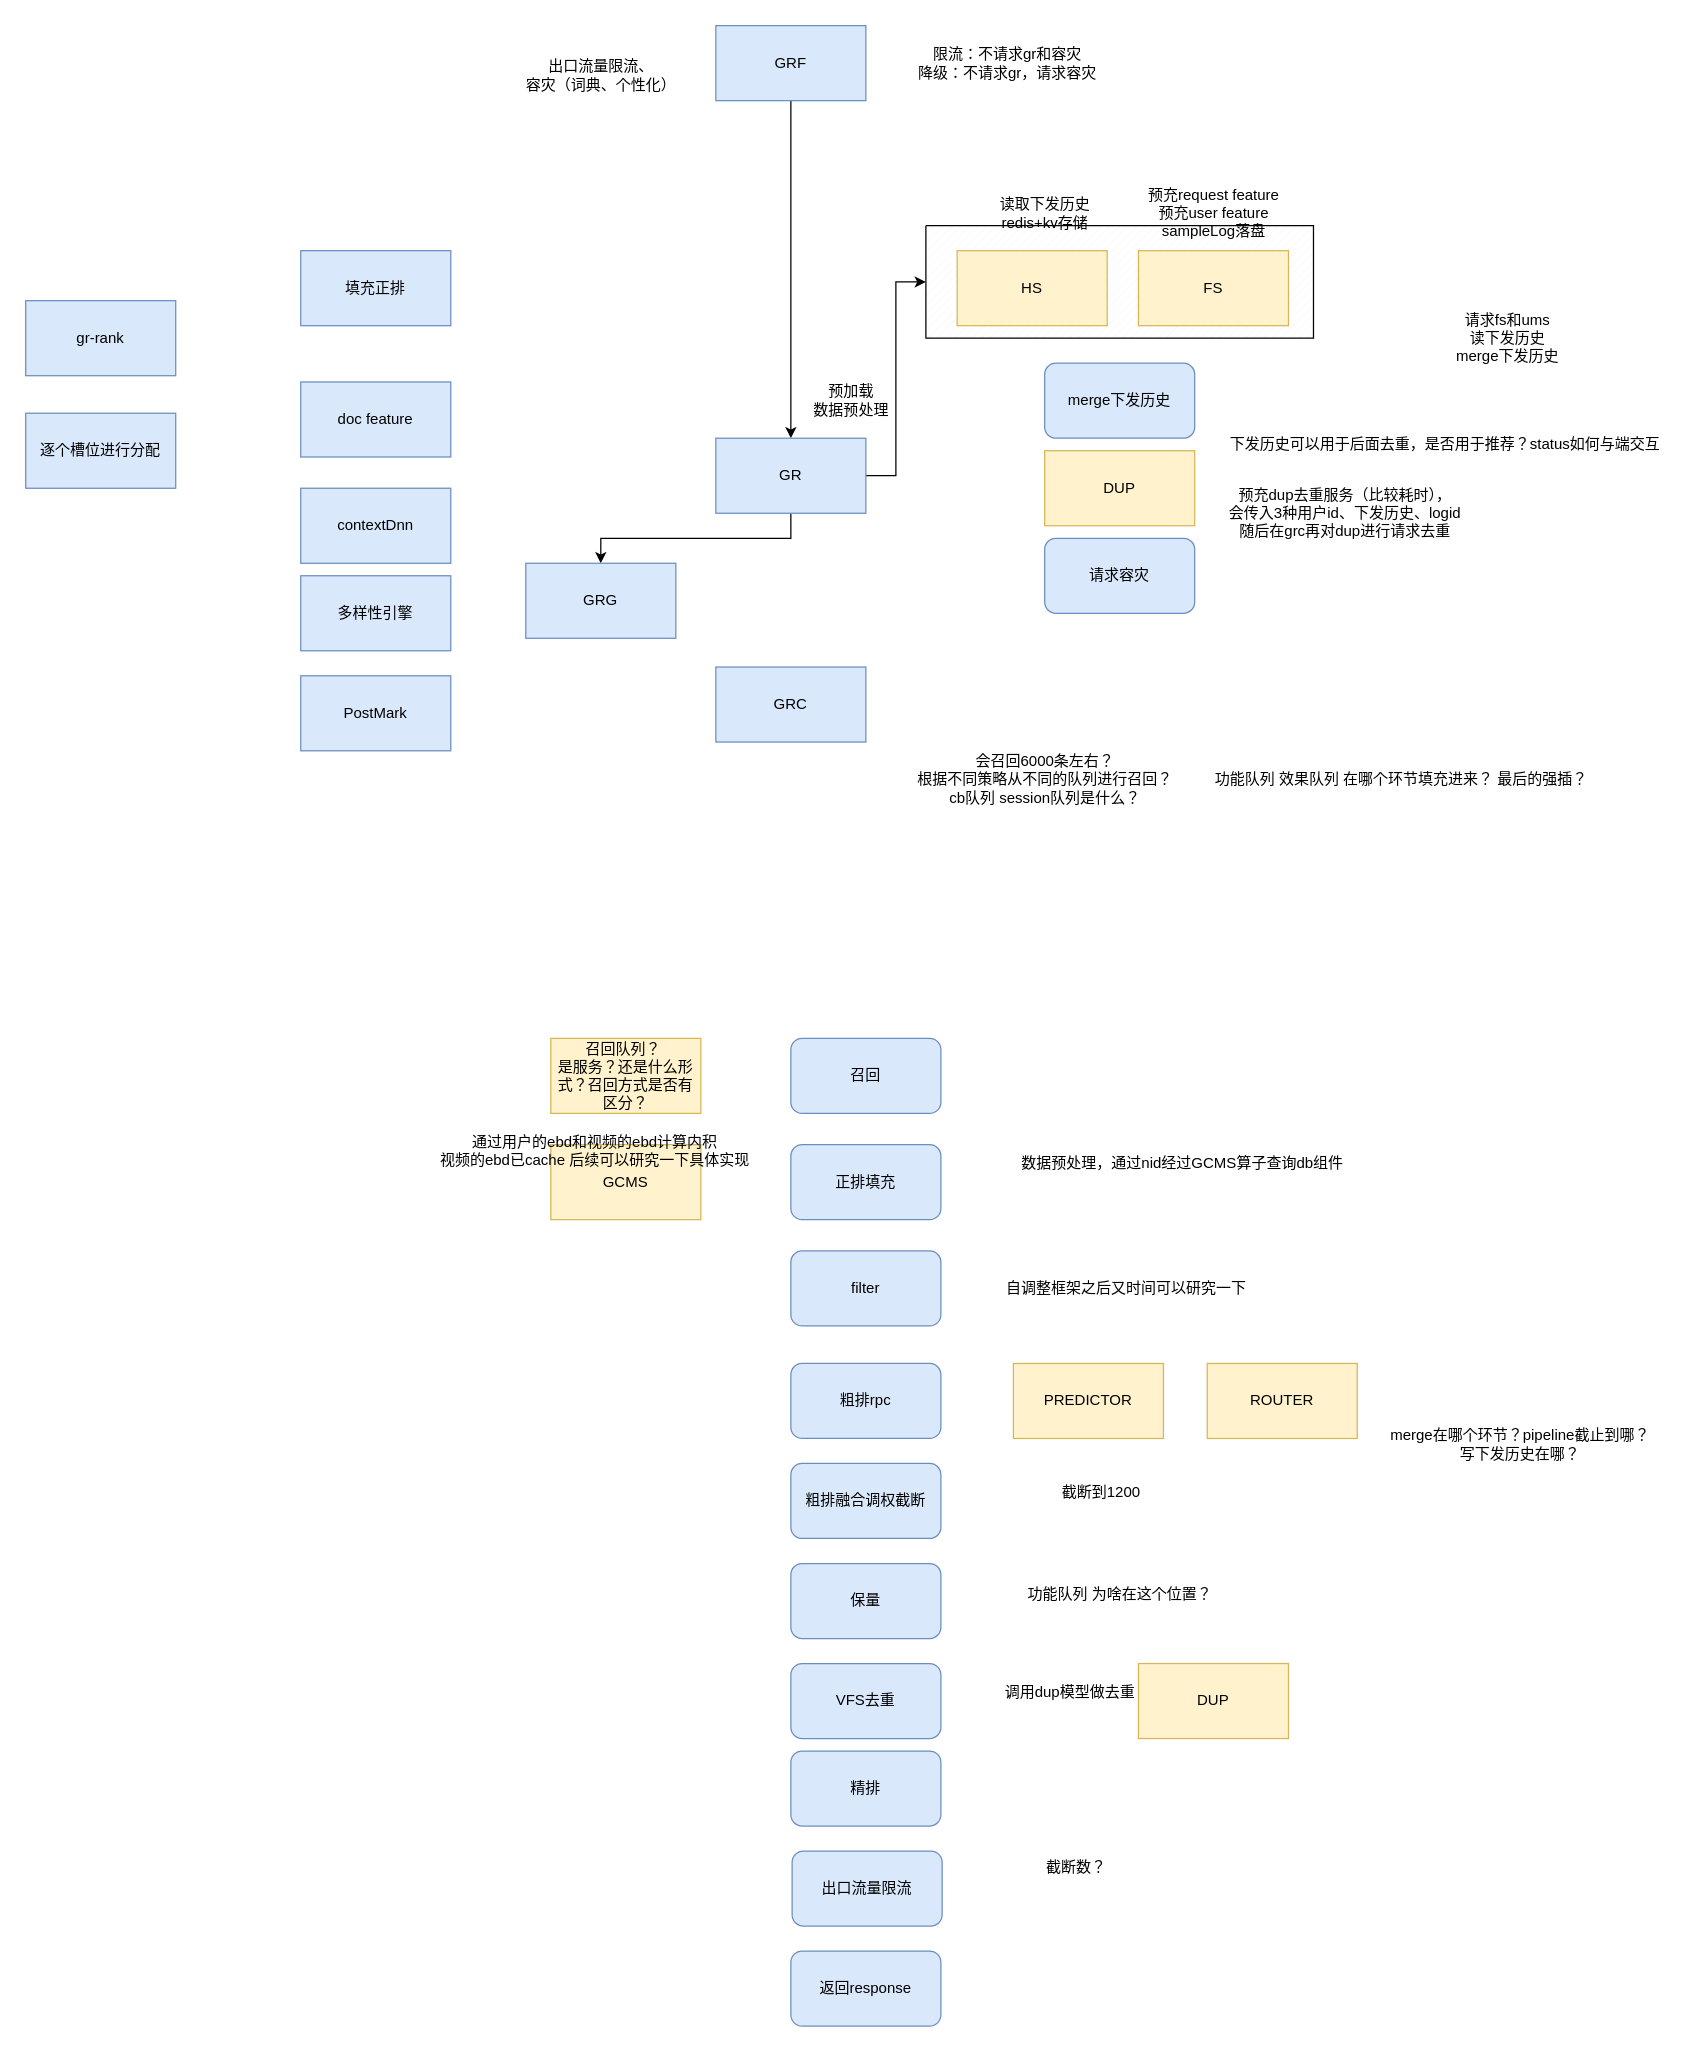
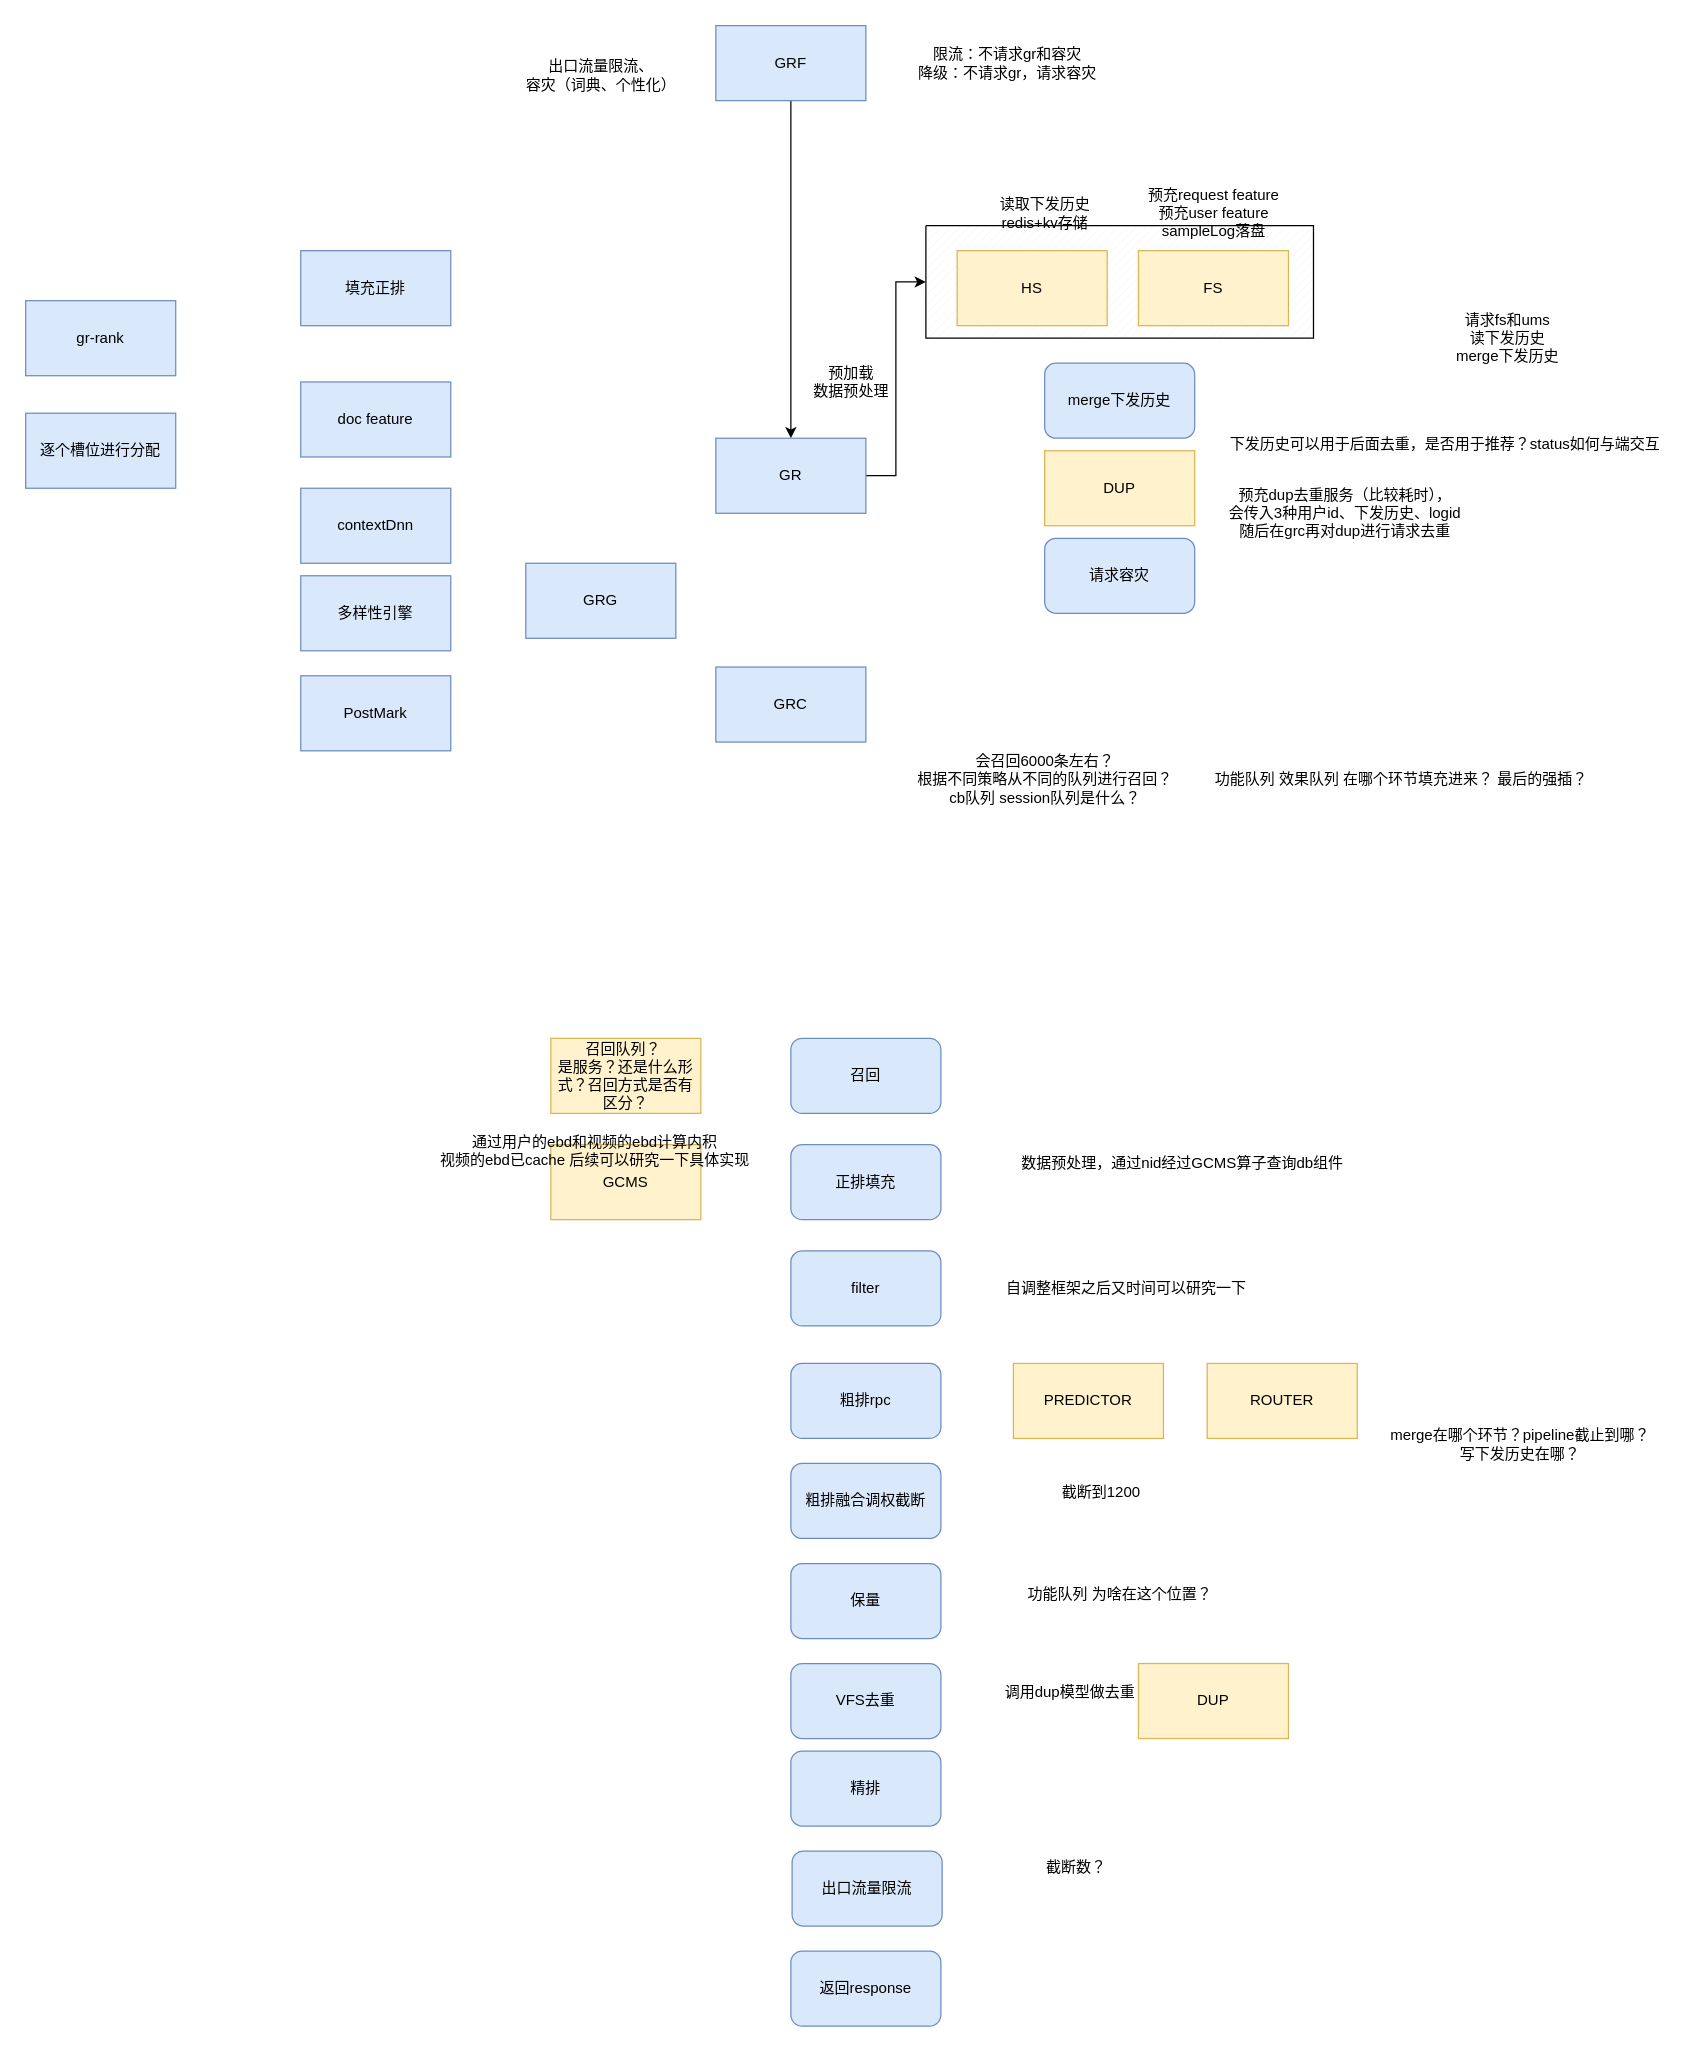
node "预加载 数据预处理": moved (851, 401) -> (851, 382)
edge "GR" -> "GRG": removed
